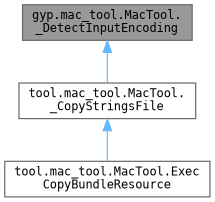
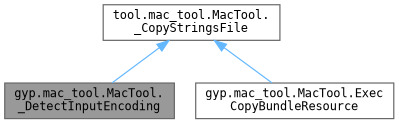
edge "tool.mac_tool.MacTool. _CopyStringsFile" -> "gyp.mac_tool.MacTool. _DetectInputEncoding": reversed
node "tool.mac_tool.MacTool.Exec CopyBundleResource": label "tool.mac_tool.MacTool.Exec CopyBundleResource" -> "gyp.mac_tool.MacTool.Exec CopyBundleResource"
